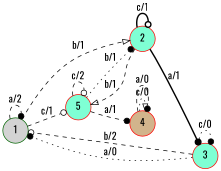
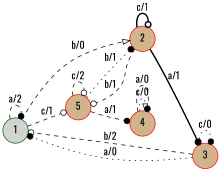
node "2": fillcolor aquamarine -> tan
edge "1" -> "2": label "b/1" -> "b/0"
edge "2" -> "5": arrowhead onormal -> odot
node "5": fillcolor aquamarine -> tan
node "3": fillcolor aquamarine -> tan
